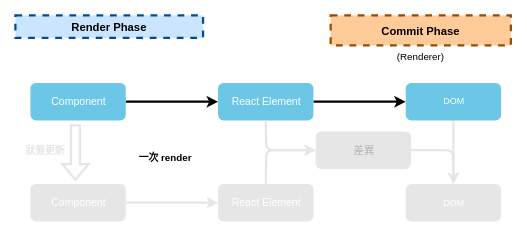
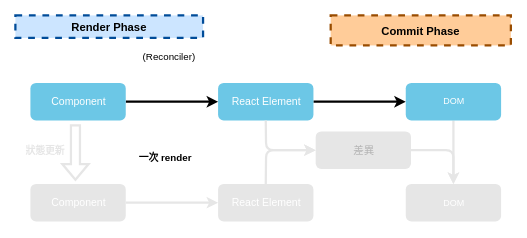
node "(Reconciler)": added
node "(Renderer)": removed
